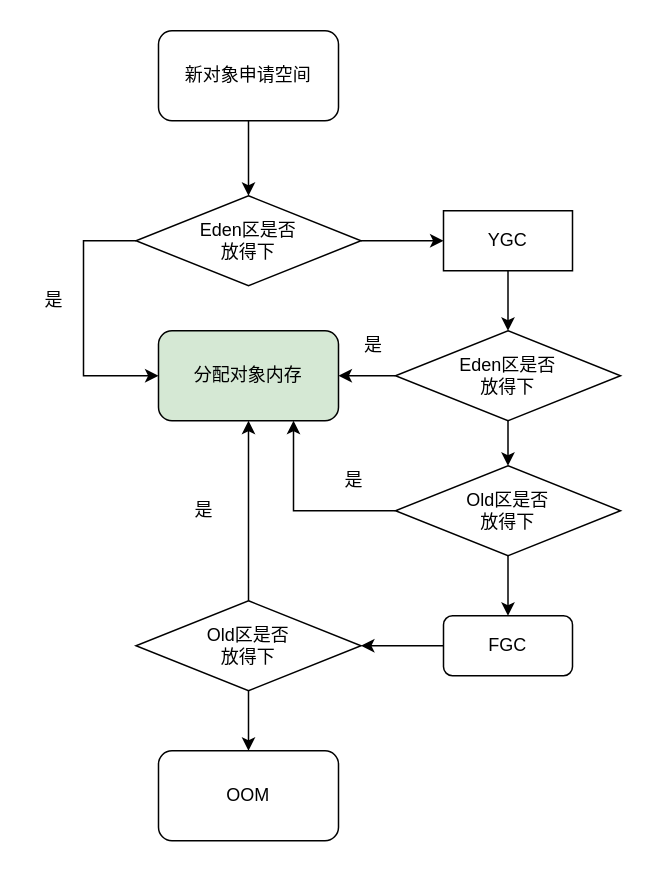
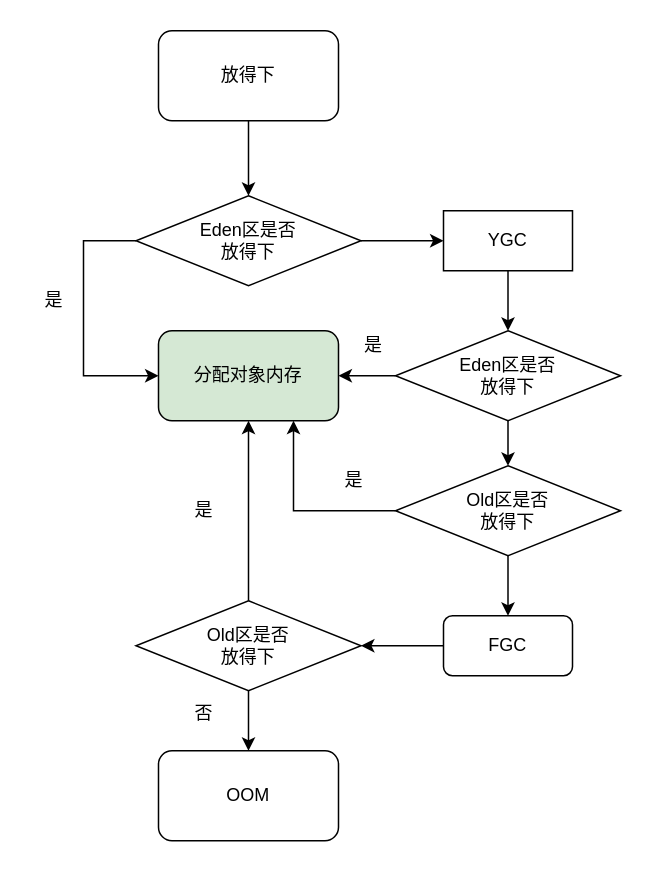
node "新对象申请空间": label "新对象申请空间" -> "放得下"
node "否": added
